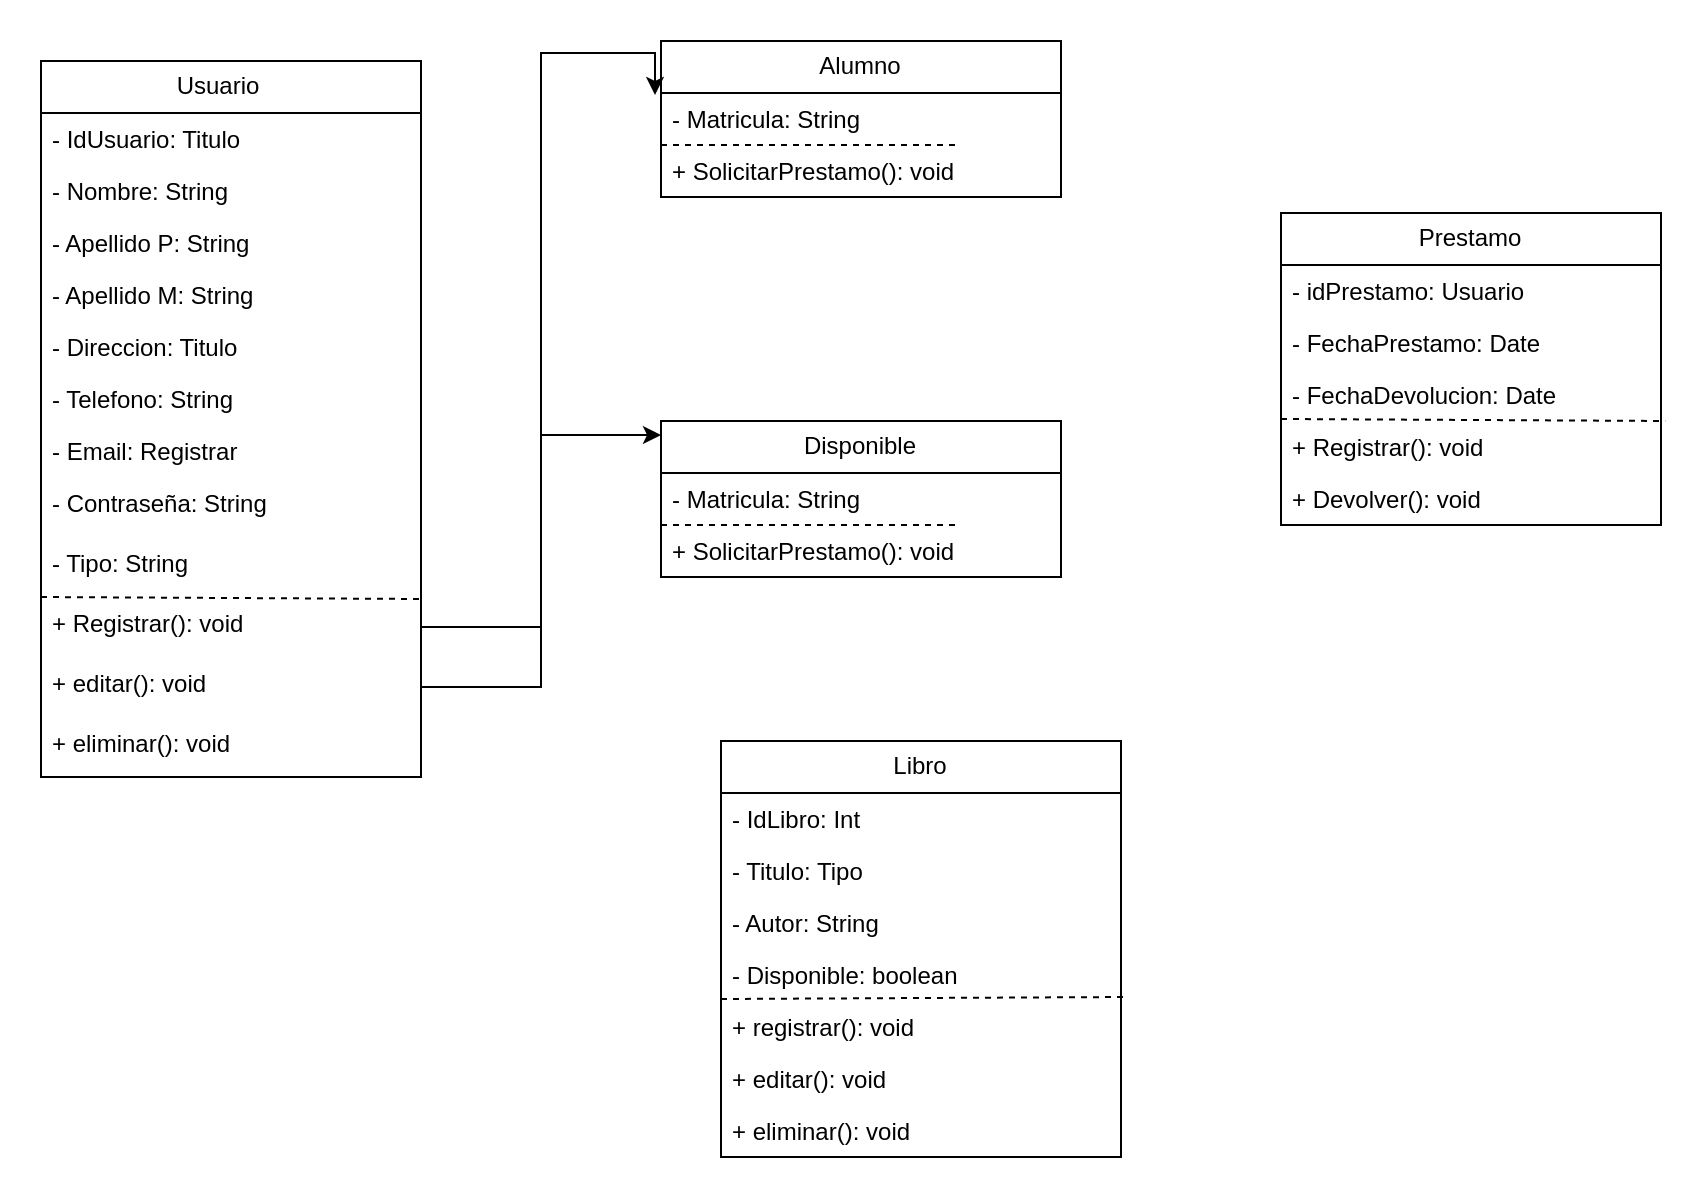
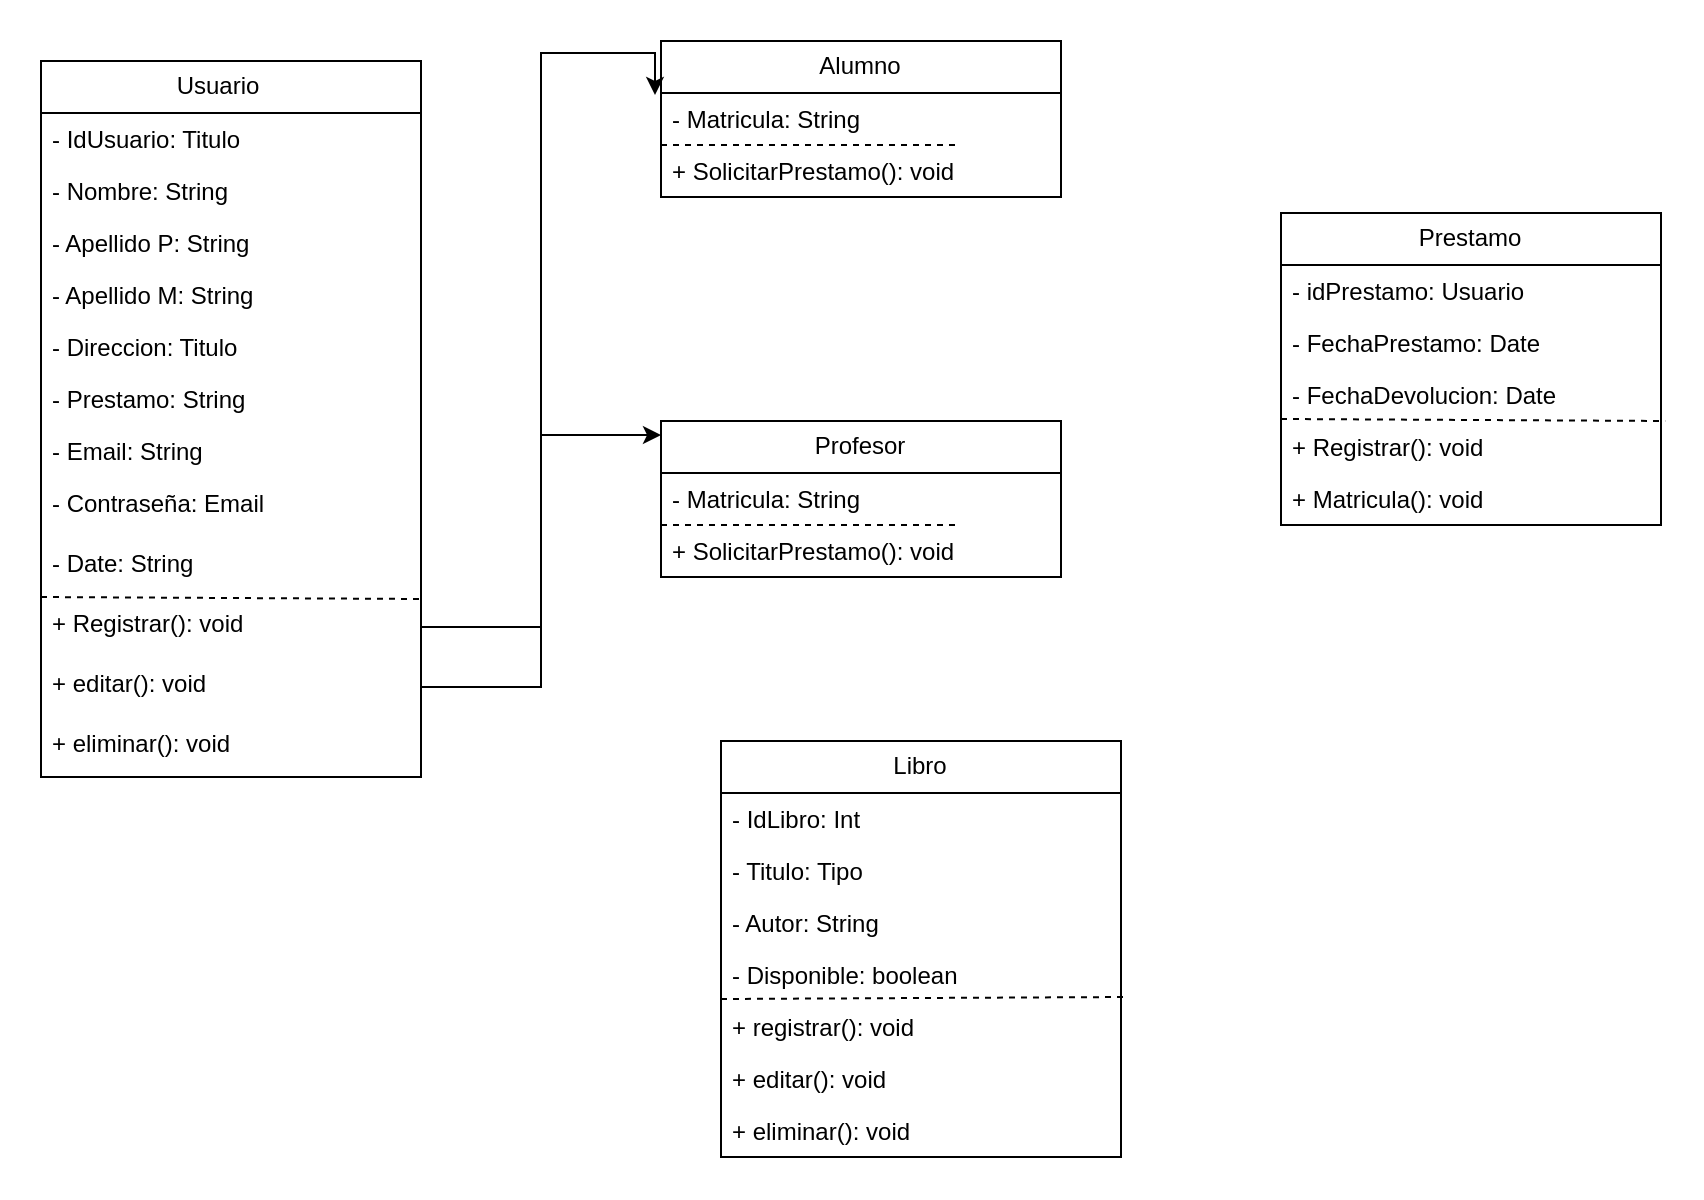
node "- Telefono: String": label "- Telefono: String" -> "- Prestamo: String"
node "Disponible": label "Disponible" -> "Profesor"
node "- Email: Registrar": label "- Email: Registrar" -> "- Email: String"
node "+ Devolver(): void": label "+ Devolver(): void" -> "+ Matricula(): void"
node "- Contraseña: String": label "- Contraseña: String" -> "- Contraseña: Email"
node "- Tipo: String": label "- Tipo: String" -> "- Date: String"
